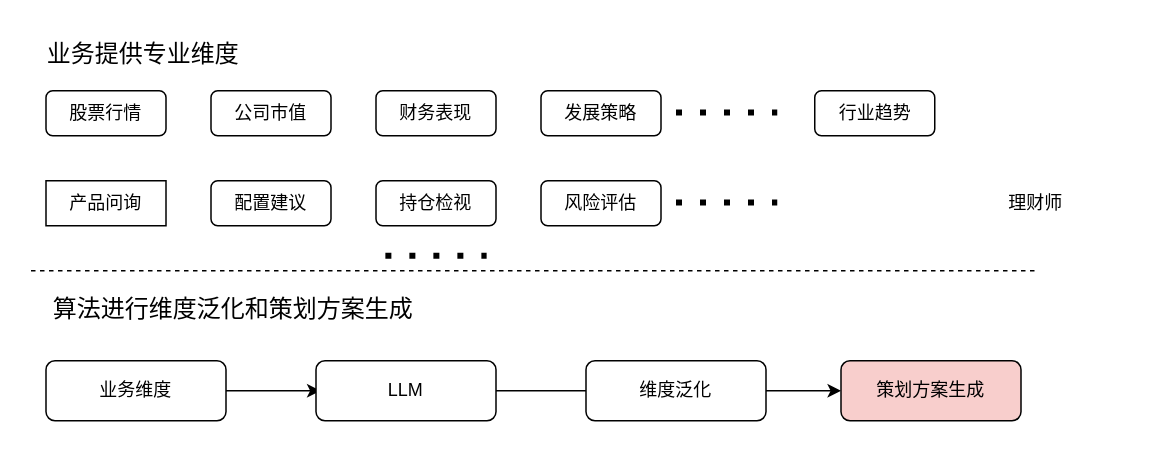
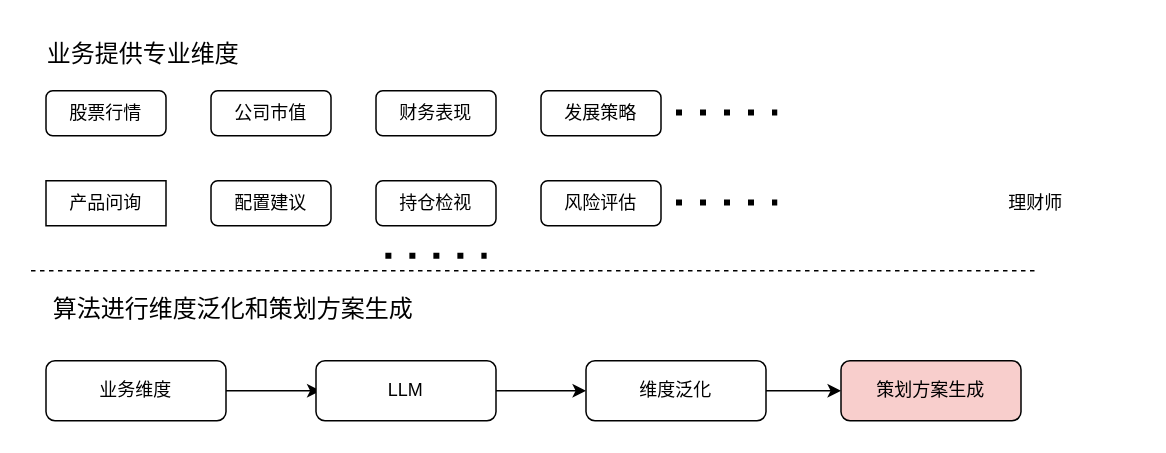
node "行业趋势": removed
edge "LLM" -- "维度泛化": arrowhead none -> classic
